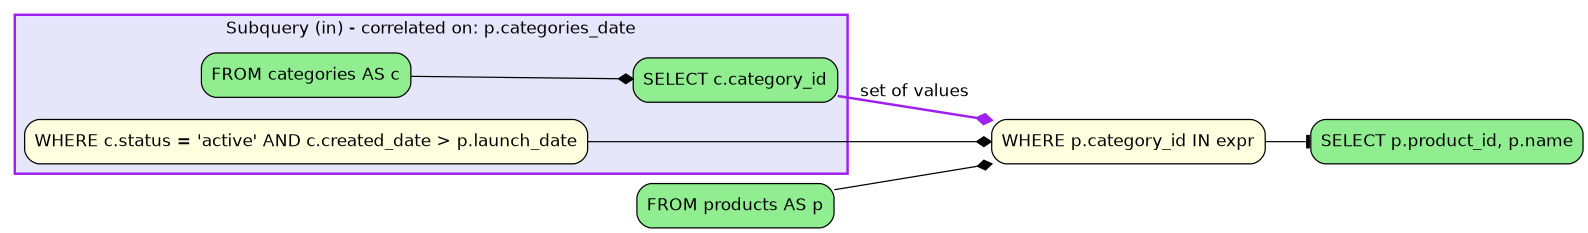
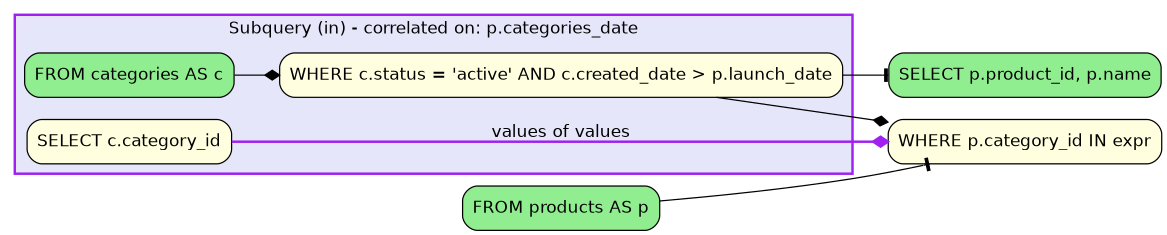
edge "FROM categories AS c" -> "SELECT c.category_id": now "FROM categories AS c" -> "WHERE c.status = 'active' AND c.created_date > p.launch_date"
node "SELECT c.category_id": fillcolor lightgreen -> lightyellow
edge "SELECT c.category_id" -> "WHERE p.category_id IN expr": label "set of values" -> "values of values"
edge "WHERE p.category_id IN expr" -> "SELECT p.product_id, p.name": now "WHERE c.status = 'active' AND c.created_date > p.launch_date" -> "SELECT p.product_id, p.name"
edge "FROM products AS p" -> "WHERE p.category_id IN expr": arrowhead diamond -> tee
